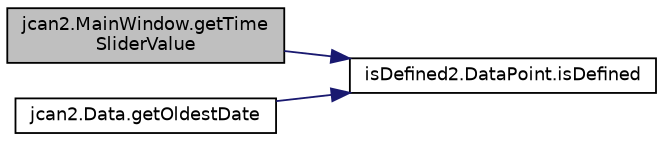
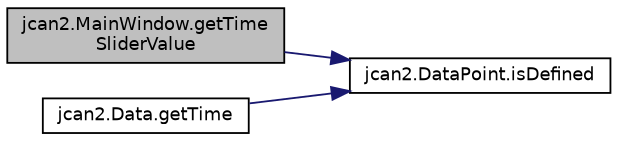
node "isDefined2.DataPoint.isDefined": label "isDefined2.DataPoint.isDefined" -> "jcan2.DataPoint.isDefined"
node "jcan2.Data.getOldestDate": label "jcan2.Data.getOldestDate" -> "jcan2.Data.getTime"
